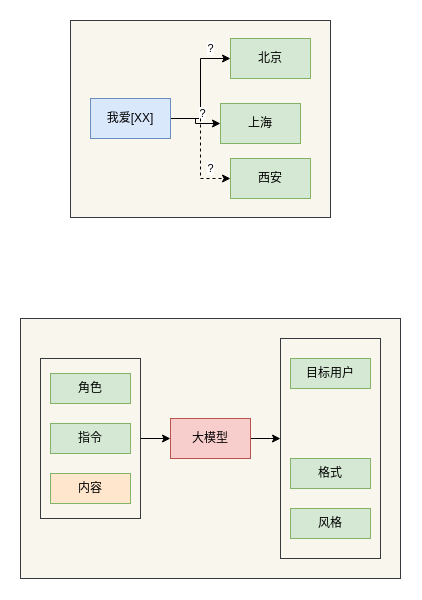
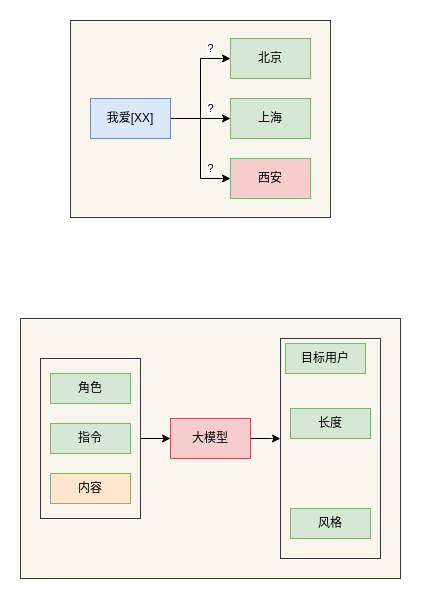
node "上海": moved (261, 124) -> (271, 119)
edge "我爱[XX]" -> "西安": style dashed -> solid
node "西安": fillcolor #d5e8d4 -> #f8cecc
node "目标用户": moved (331, 374) -> (326, 359)
node "长度": added
node "格式": removed
